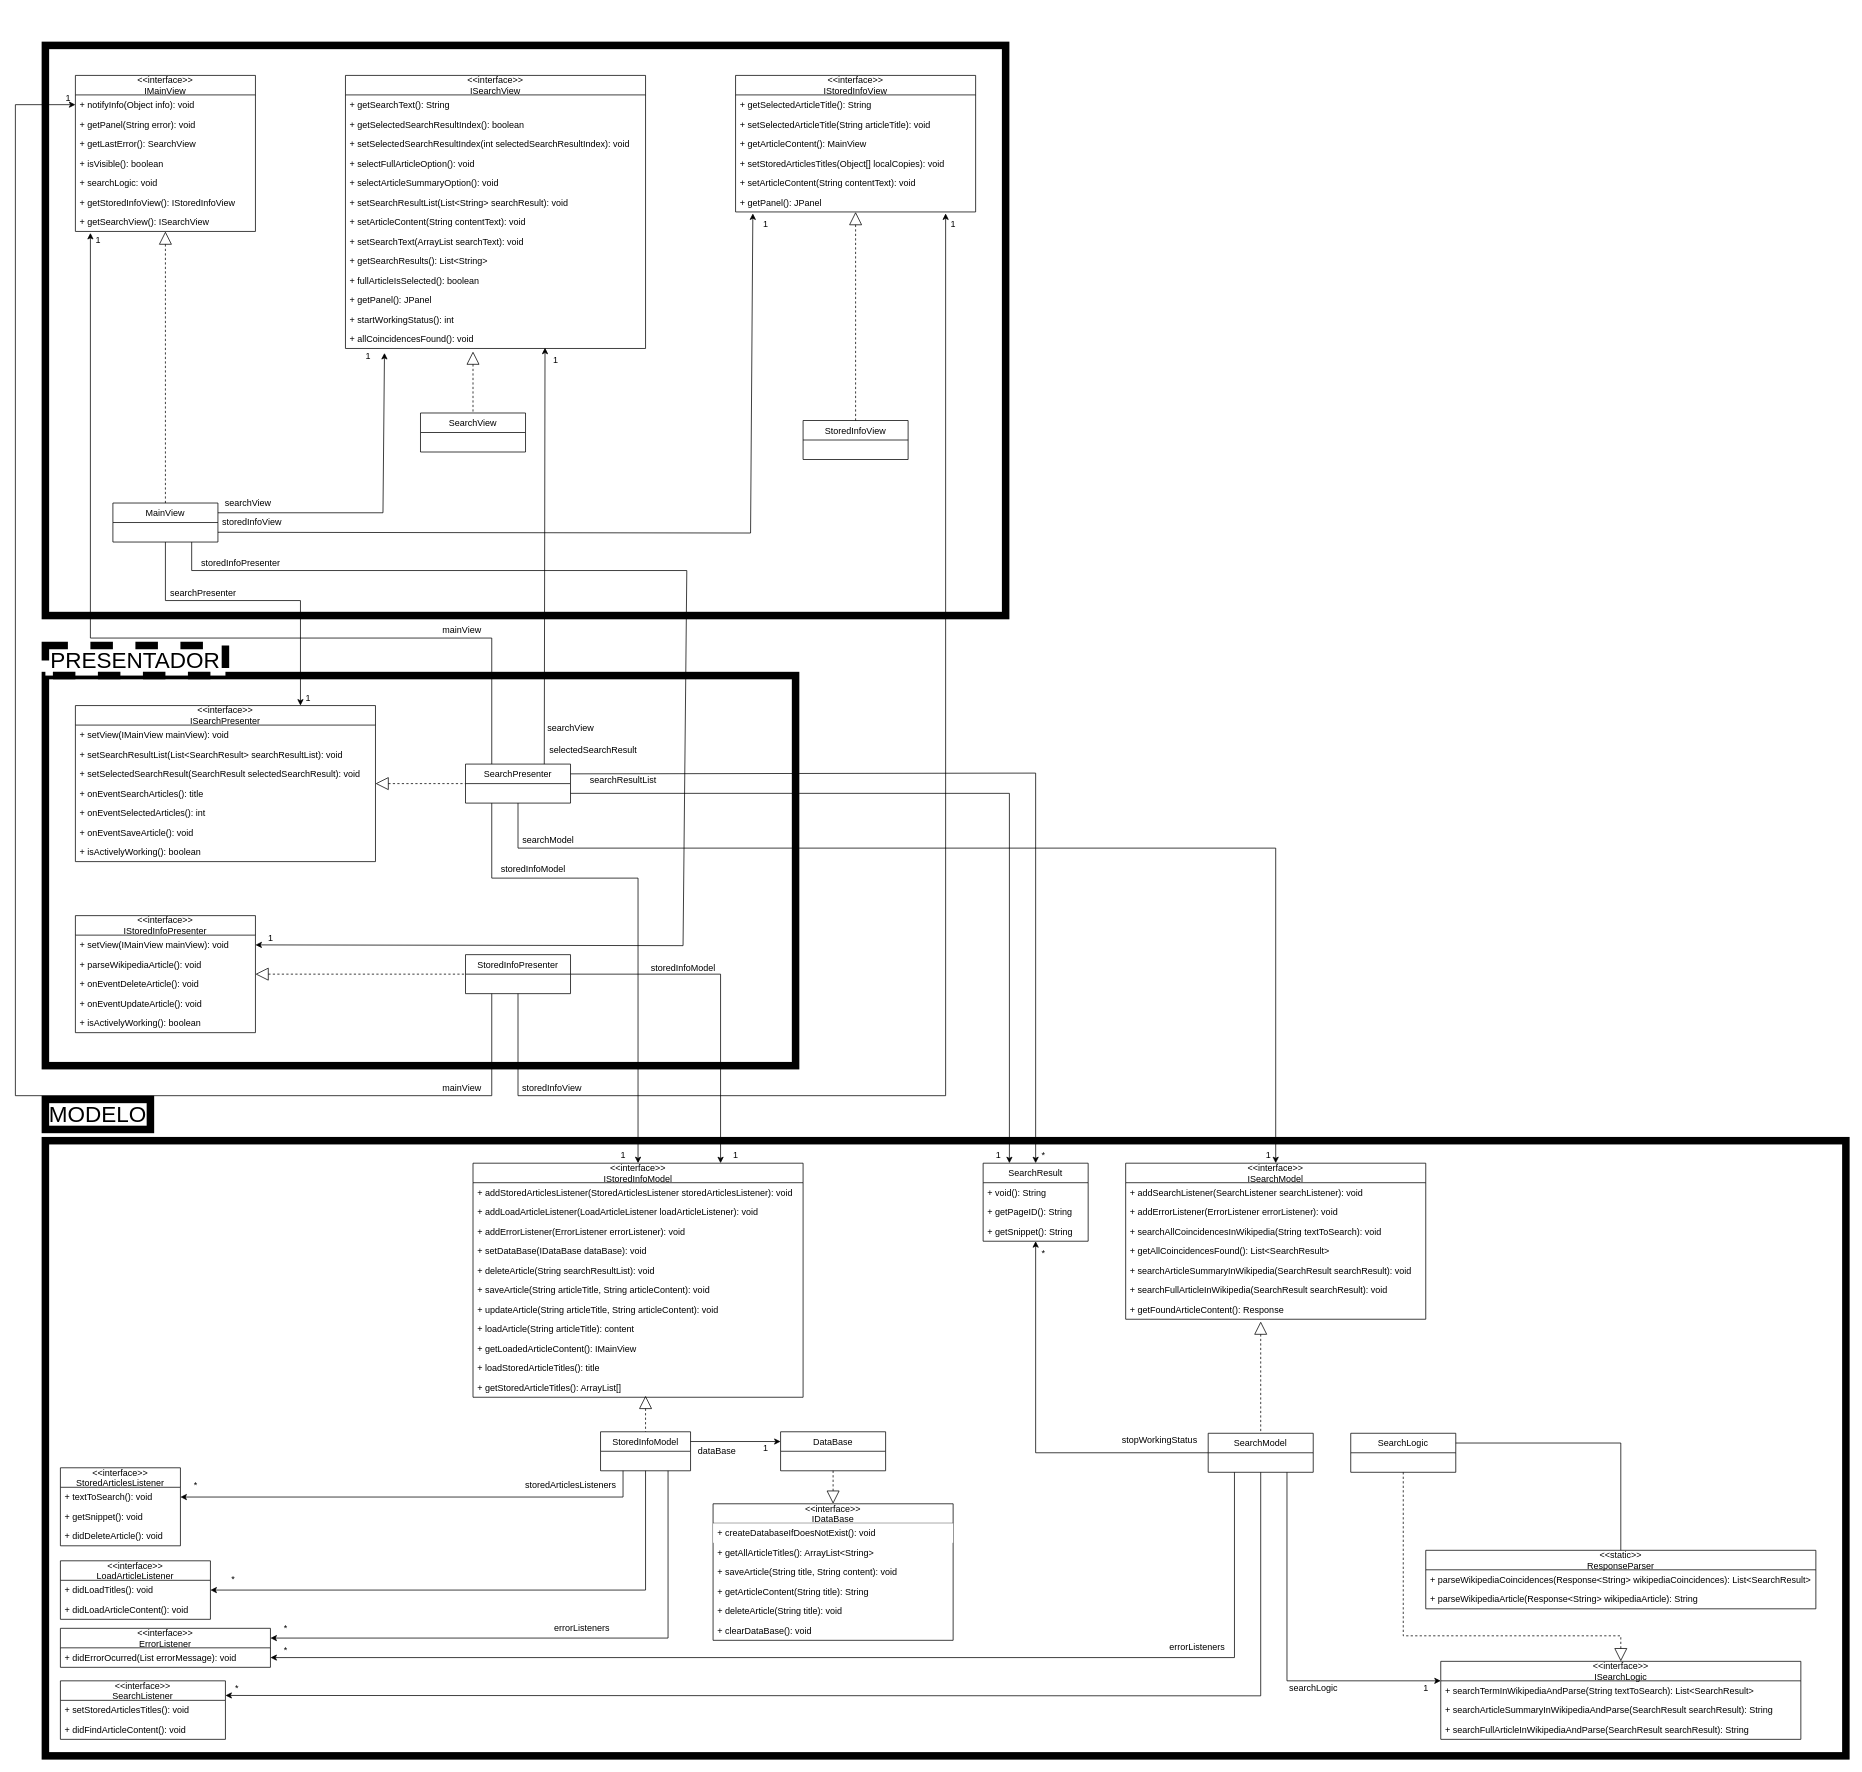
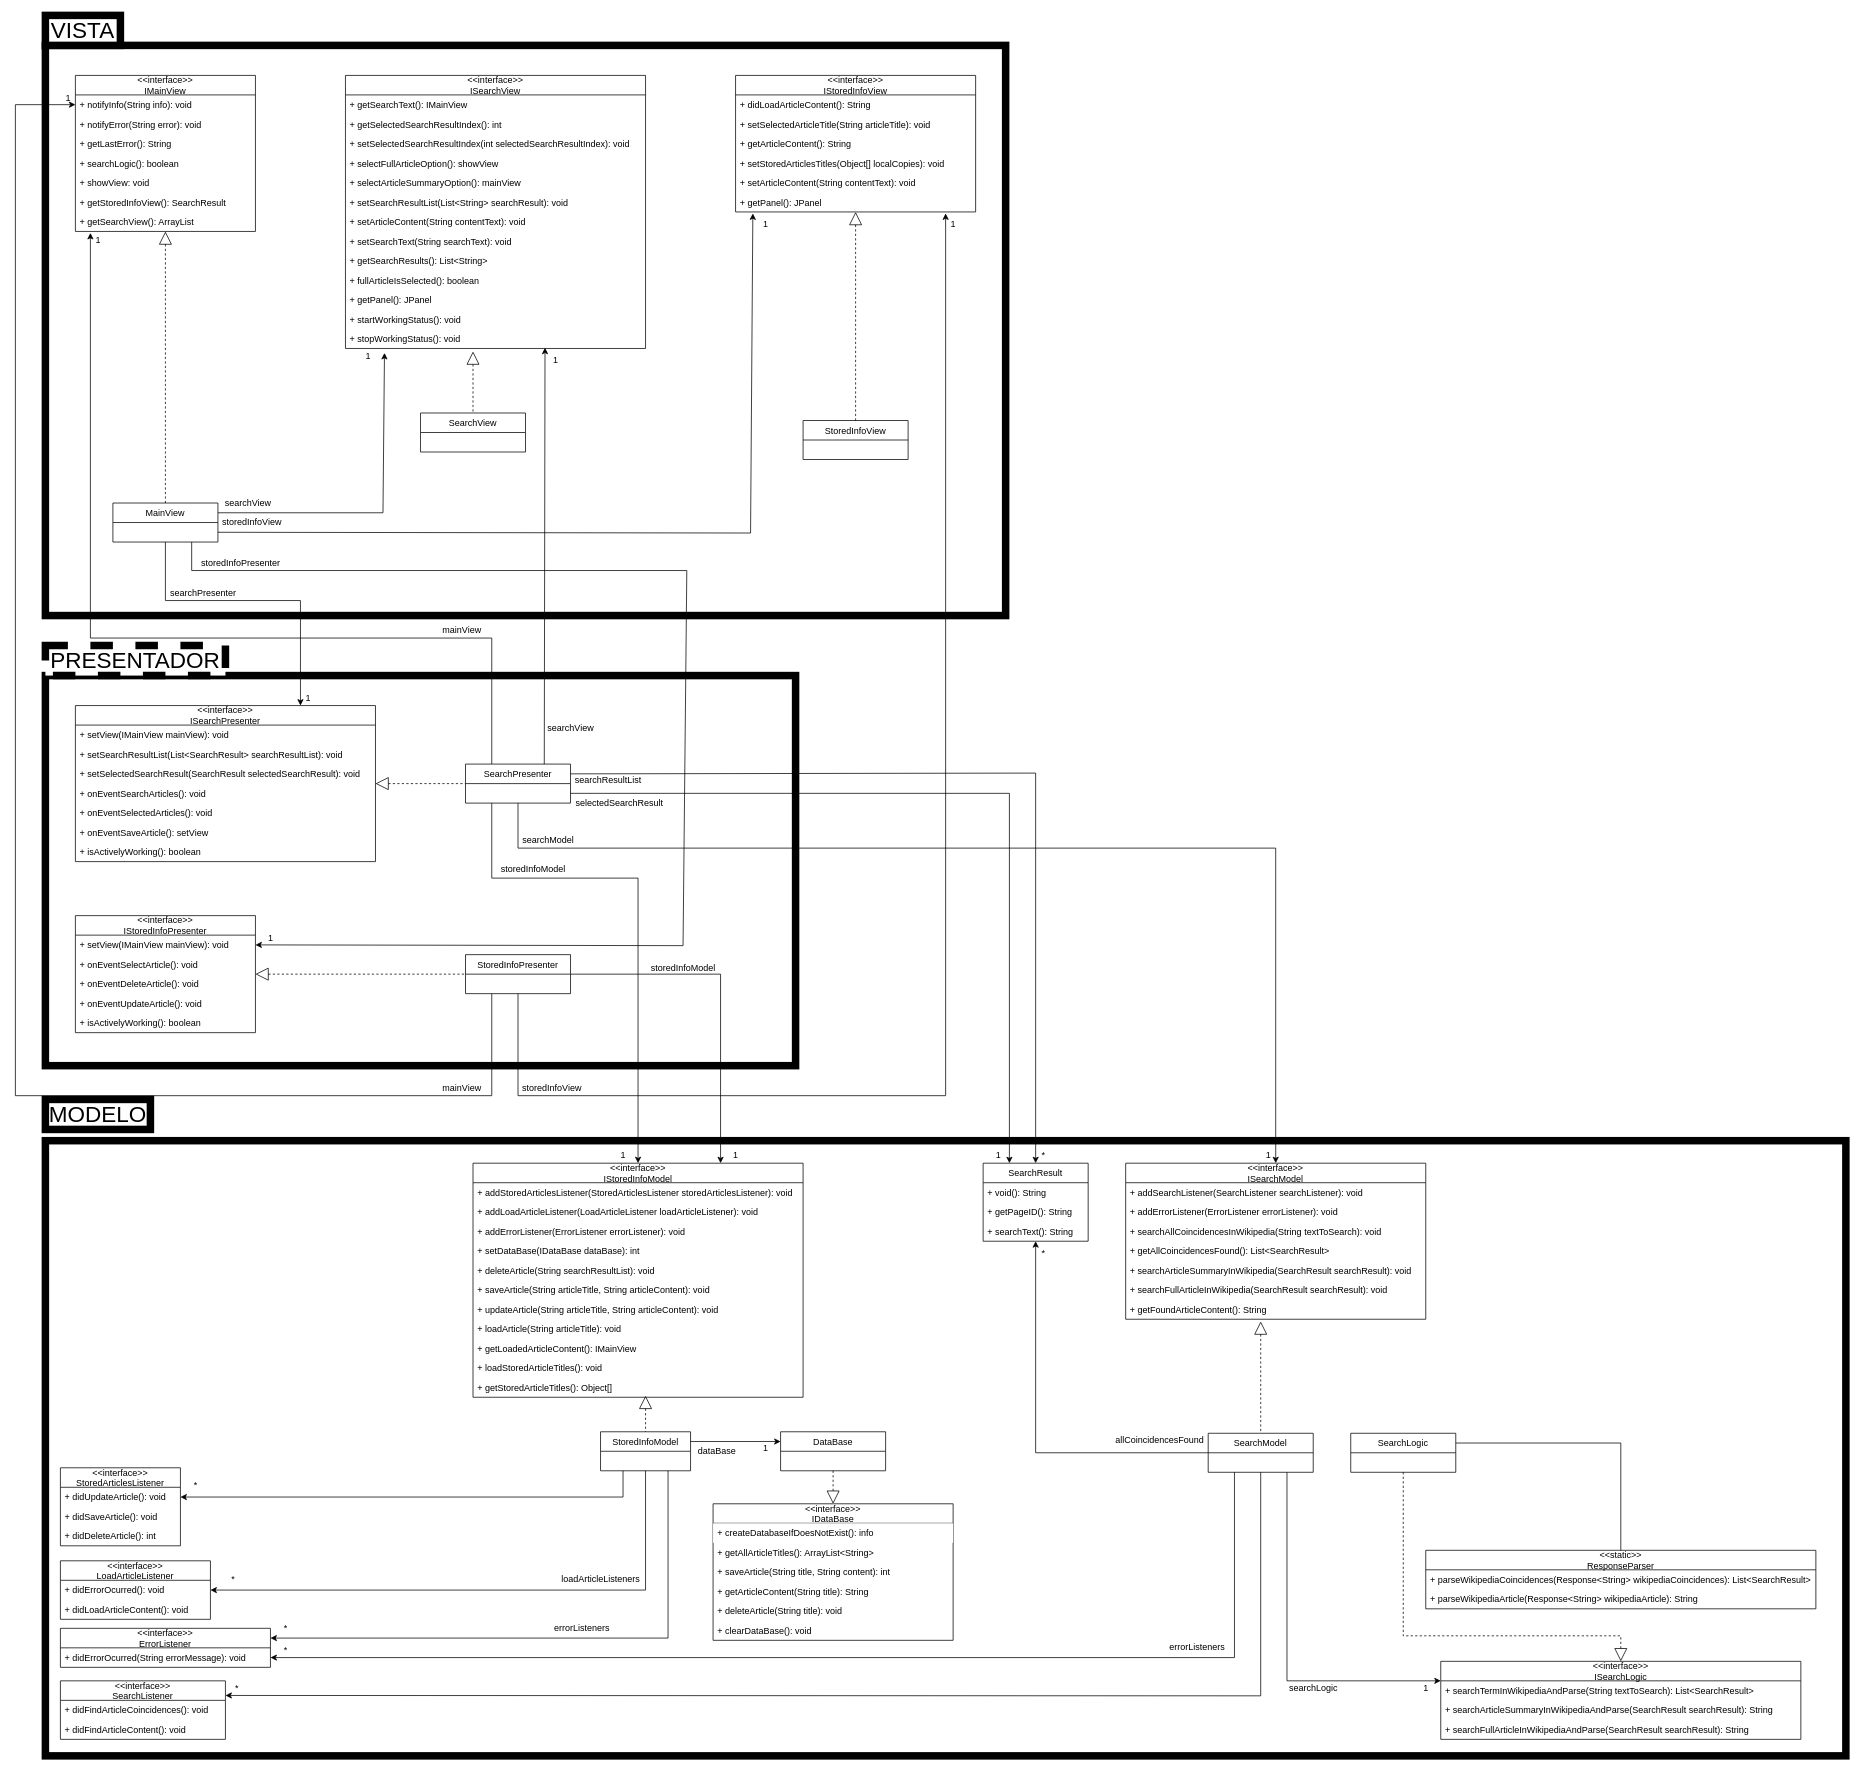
node "VISTA": added
node "+ notifyInfo(Object info): void": label "+ notifyInfo(Object info): void" -> "+ notifyInfo(String info): void"
node "+ getSearchText(): String": label "+ getSearchText(): String" -> "+ getSearchText(): IMainView"
node "+ getSelectedArticleTitle(): String": label "+ getSelectedArticleTitle(): String" -> "+ didLoadArticleContent(): String"
node "+ getPanel(String error): void": label "+ getPanel(String error): void" -> "+ notifyError(String error): void"
node "+ getSelectedSearchResultIndex(): boolean": label "+ getSelectedSearchResultIndex(): boolean" -> "+ getSelectedSearchResultIndex(): int"
node "+ getLastError(): SearchView": label "+ getLastError(): SearchView" -> "+ getLastError(): String"
node "+ getArticleContent(): MainView": label "+ getArticleContent(): MainView" -> "+ getArticleContent(): String"
node "+ isVisible(): boolean": label "+ isVisible(): boolean" -> "+ searchLogic(): boolean"
node "+ selectFullArticleOption(): void": label "+ selectFullArticleOption(): void" -> "+ selectFullArticleOption(): showView"
node "+ searchLogic: void": label "+ searchLogic: void" -> "+ showView: void"
node "+ selectArticleSummaryOption(): void": label "+ selectArticleSummaryOption(): void" -> "+ selectArticleSummaryOption(): mainView"
node "+ getStoredInfoView(): IStoredInfoView": label "+ getStoredInfoView(): IStoredInfoView" -> "+ getStoredInfoView(): SearchResult"
node "+ getSearchView(): ISearchView": label "+ getSearchView(): ISearchView" -> "+ getSearchView(): ArrayList"
node "+ setSearchText(ArrayList searchText): void": label "+ setSearchText(ArrayList searchText): void" -> "+ setSearchText(String searchText): void"
node "+ startWorkingStatus(): int": label "+ startWorkingStatus(): int" -> "+ startWorkingStatus(): void"
node "+ allCoincidencesFound(): void": label "+ allCoincidencesFound(): void" -> "+ stopWorkingStatus(): void"
node "selectedSearchResult": moved (593, 750) -> (619, 803)
node "searchResultList": moved (623, 780) -> (608, 780)
node "+ onEventSearchArticles(): title": label "+ onEventSearchArticles(): title" -> "+ onEventSearchArticles(): void"
node "+ onEventSelectedArticles(): int": label "+ onEventSelectedArticles(): int" -> "+ onEventSelectedArticles(): void"
node "+ onEventSaveArticle(): void": label "+ onEventSaveArticle(): void" -> "+ onEventSaveArticle(): setView"
node "+ parseWikipediaArticle(): void": label "+ parseWikipediaArticle(): void" -> "+ onEventSelectArticle(): void"
node "+ getSnippet(): String": label "+ getSnippet(): String" -> "+ searchText(): String"
node "+ setDataBase(IDataBase dataBase): void": label "+ setDataBase(IDataBase dataBase): void" -> "+ setDataBase(IDataBase dataBase): int"
node "+ getFoundArticleContent(): Response": label "+ getFoundArticleContent(): Response" -> "+ getFoundArticleContent(): String"
node "+ loadArticle(String articleTitle): content": label "+ loadArticle(String articleTitle): content" -> "+ loadArticle(String articleTitle): void"
node "+ loadStoredArticleTitles(): title": label "+ loadStoredArticleTitles(): title" -> "+ loadStoredArticleTitles(): void"
node "+ getStoredArticleTitles(): ArrayList[]": label "+ getStoredArticleTitles(): ArrayList[]" -> "+ getStoredArticleTitles(): Object[]"
node "stopWorkingStatus": label "stopWorkingStatus" -> "allCoincidencesFound"
node "storedArticlesListeners": removed
node "+ textToSearch(): void": label "+ textToSearch(): void" -> "+ didUpdateArticle(): void"
node "+ getSnippet(): void": label "+ getSnippet(): void" -> "+ didSaveArticle(): void"
node "+ createDatabaseIfDoesNotExist(): void": label "+ createDatabaseIfDoesNotExist(): void" -> "+ createDatabaseIfDoesNotExist(): info"
node "+ didDeleteArticle(): void": label "+ didDeleteArticle(): void" -> "+ didDeleteArticle(): int"
node "+ saveArticle(String title, String content): void": label "+ saveArticle(String title, String content): void" -> "+ saveArticle(String title, String content): int"
node "loadArticleListeners": added
node "+ didLoadTitles(): void": label "+ didLoadTitles(): void" -> "+ didErrorOcurred(): void"
node "+ didErrorOcurred(List errorMessage): void": label "+ didErrorOcurred(List errorMessage): void" -> "+ didErrorOcurred(String errorMessage): void"
node "+ setStoredArticlesTitles(): void": label "+ setStoredArticlesTitles(): void" -> "+ didFindArticleCoincidences(): void"
